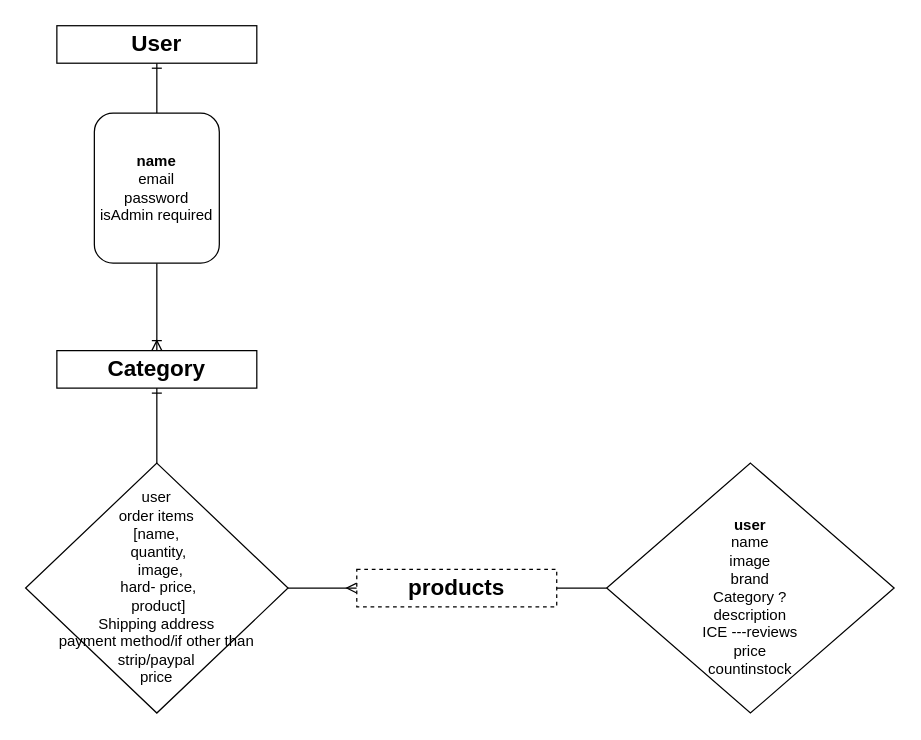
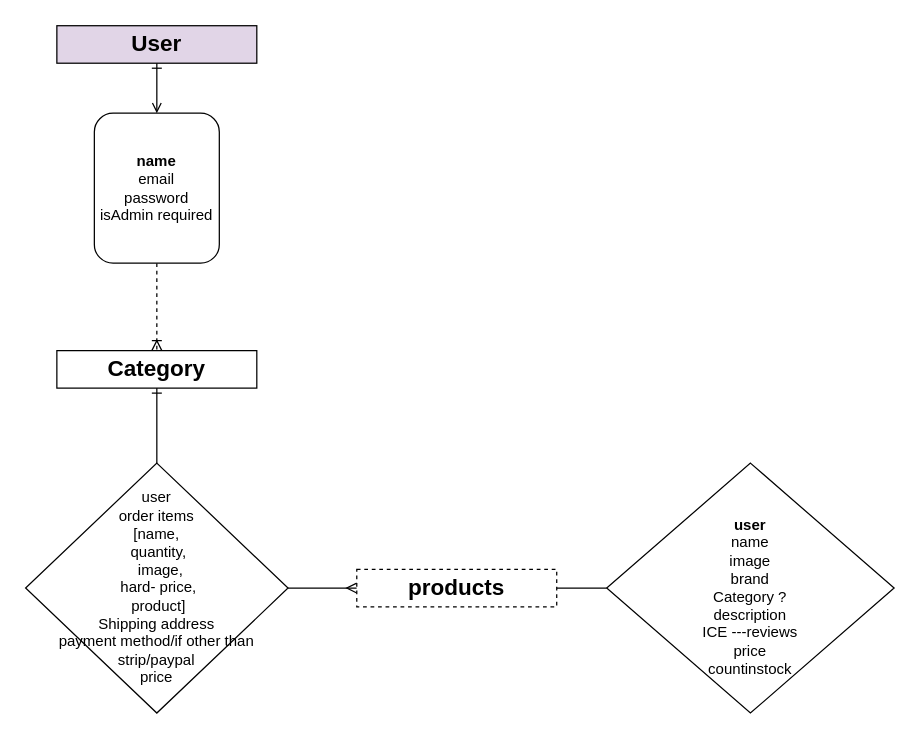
node "User": fillcolor #ffffff -> #e1d5e7
edge "name email password isAdmin required" -> "User": arrowhead none -> open
edge "name email password isAdmin required" -> "Category": style solid -> dashed
